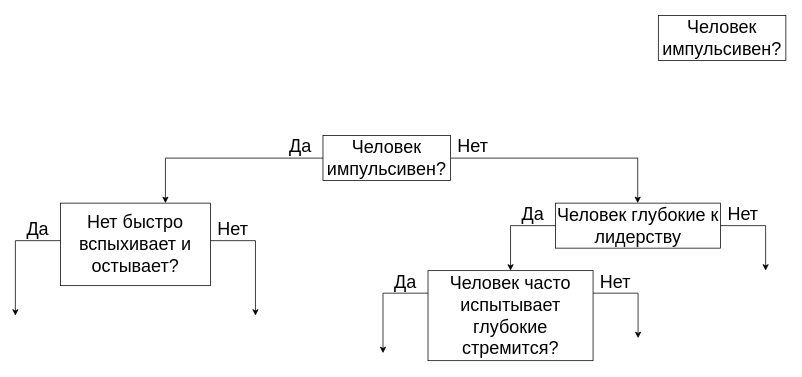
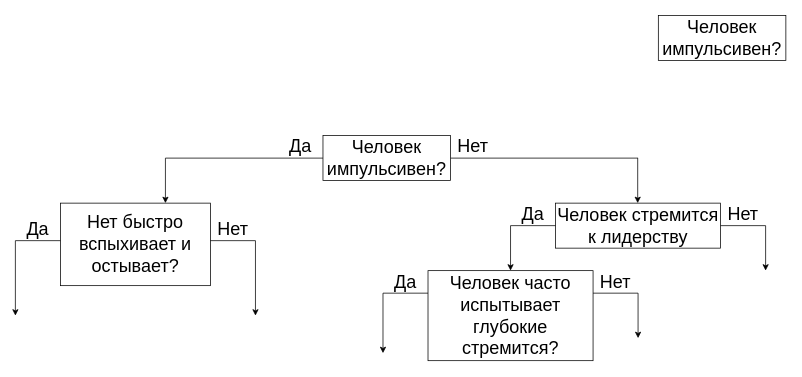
node "Человек глубокие к лидерству": label "Человек глубокие к лидерству" -> "Человек стремится к лидерству"
